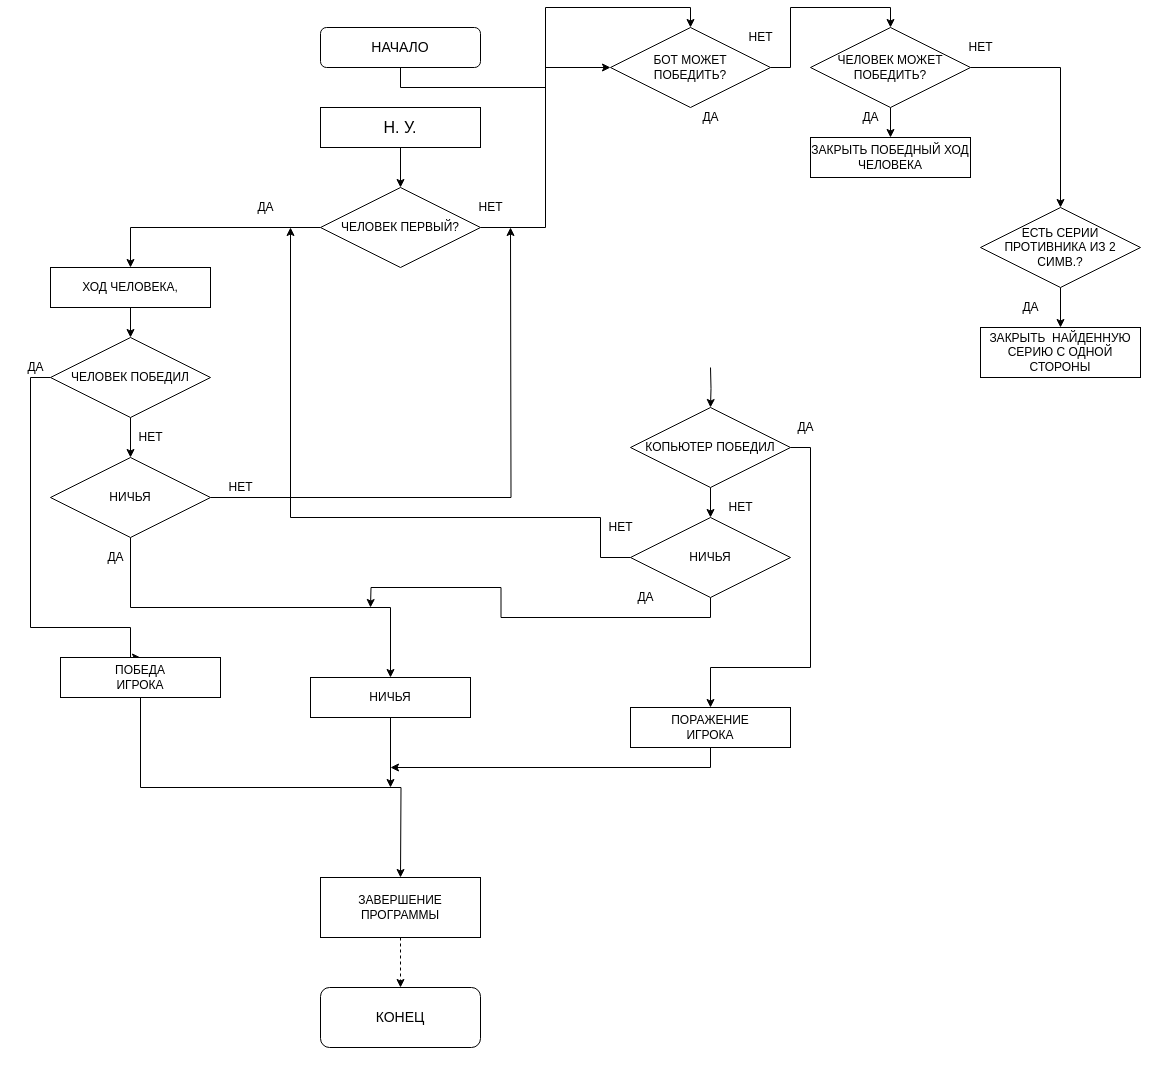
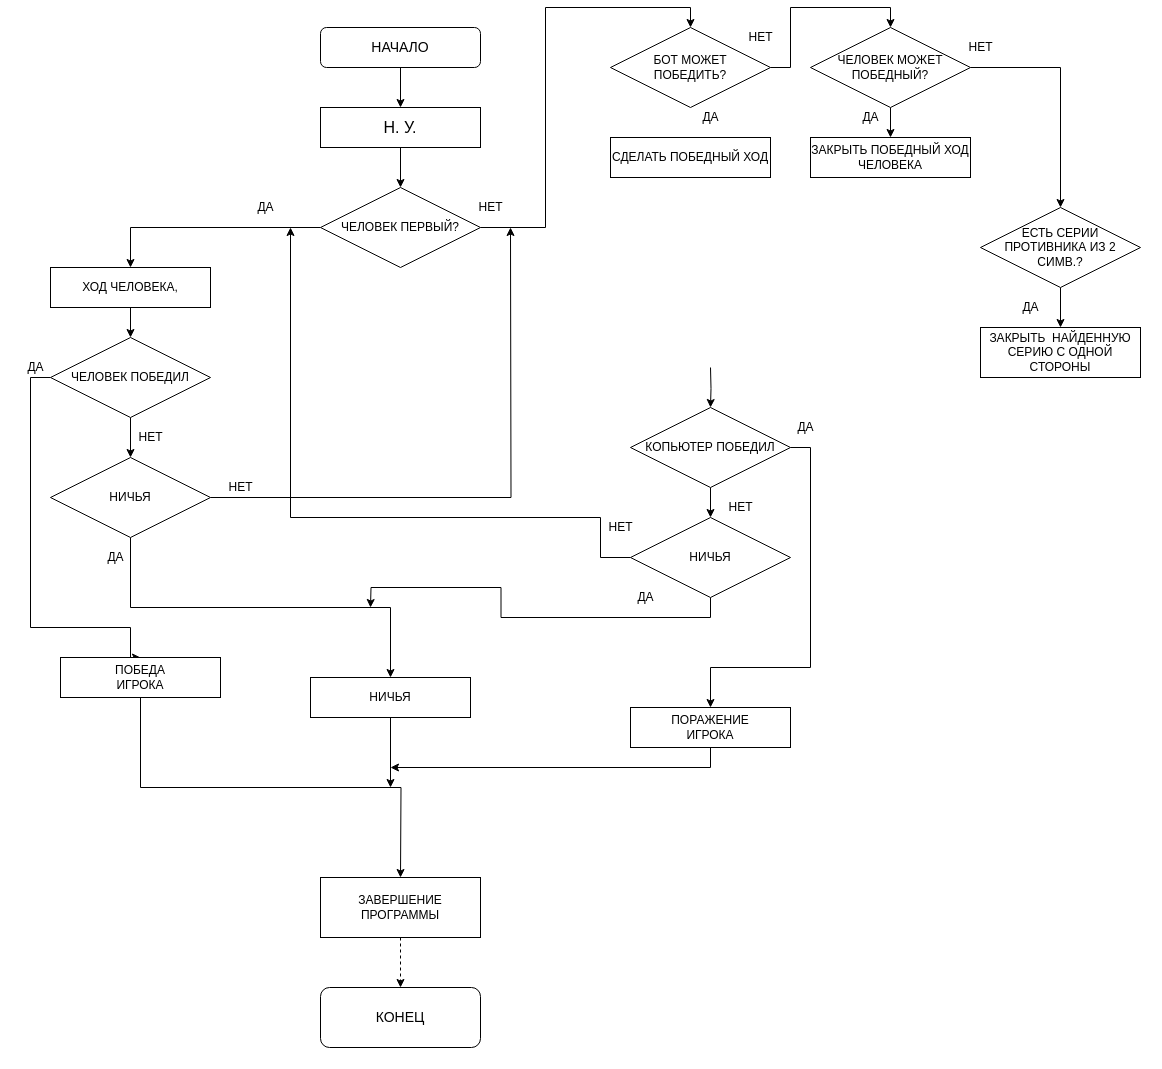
node "ЧЕЛОВЕК МОЖЕТ ПОБЕДИТЬ?": label "ЧЕЛОВЕК МОЖЕТ ПОБЕДИТЬ?" -> "ЧЕЛОВЕК МОЖЕТ ПОБЕДНЫЙ?"
edge "НАЧАЛО" -> "БОТ МОЖЕТ ПОБЕДИТЬ?": now "НАЧАЛО" -> "Н. У."
node "СДЕЛАТЬ ПОБЕДНЫЙ ХОД": added
